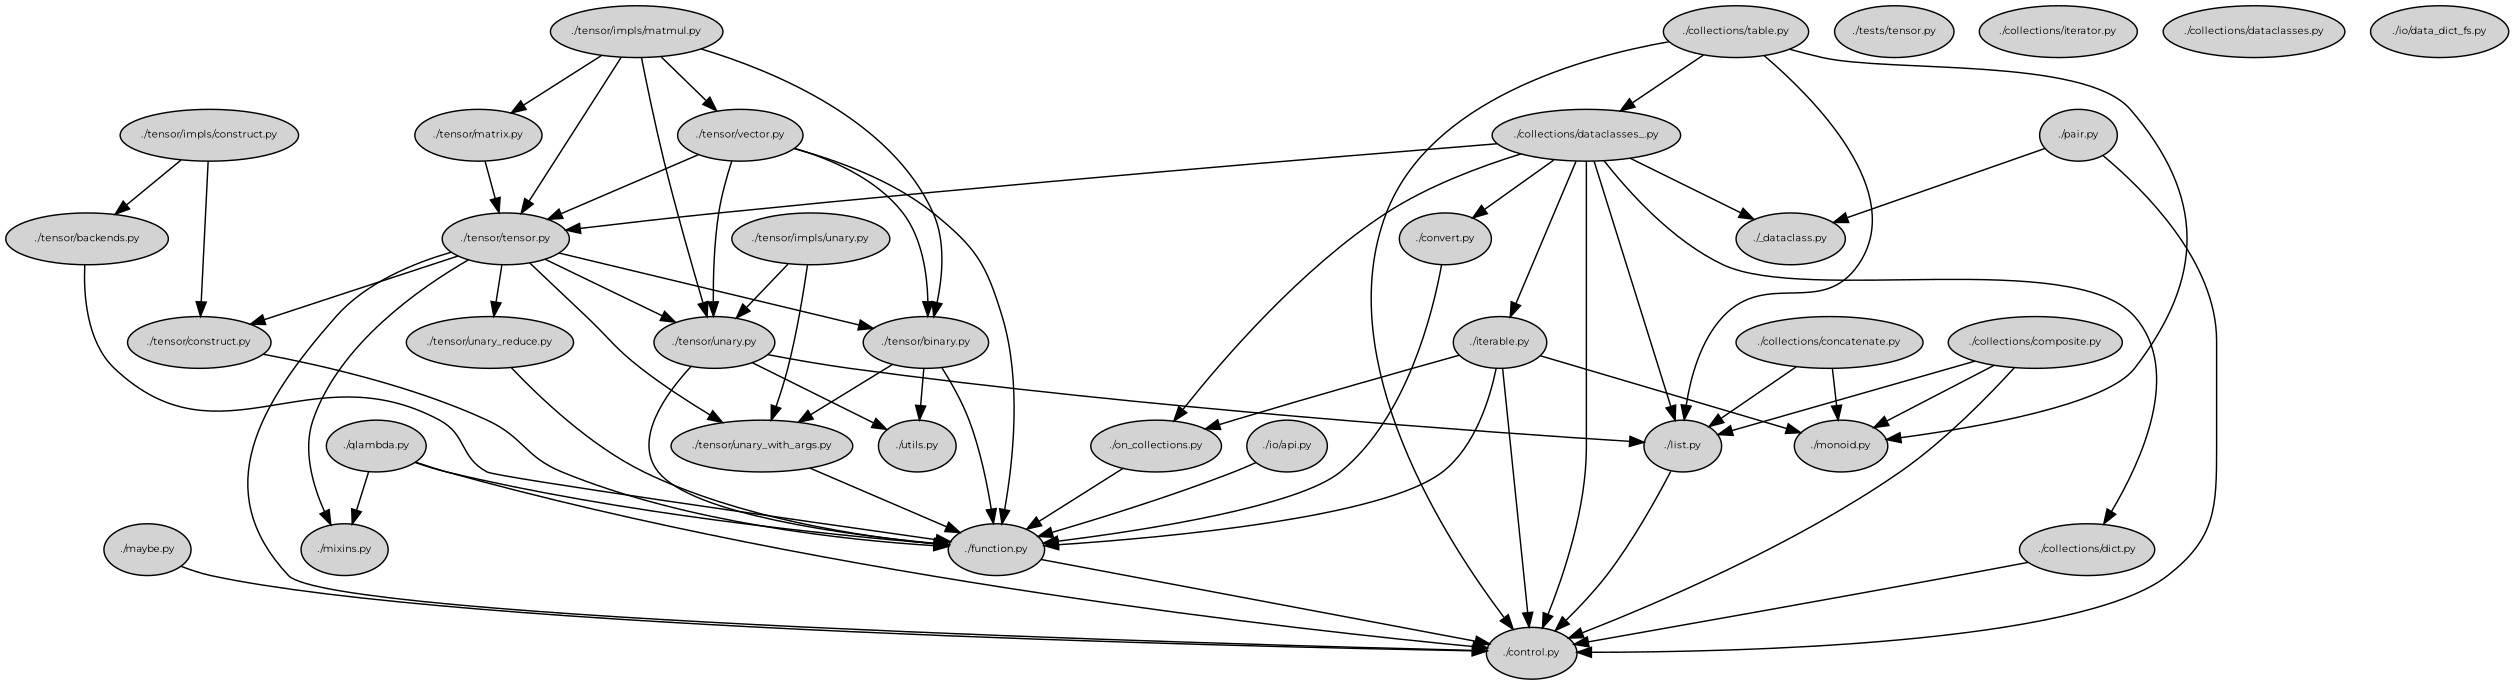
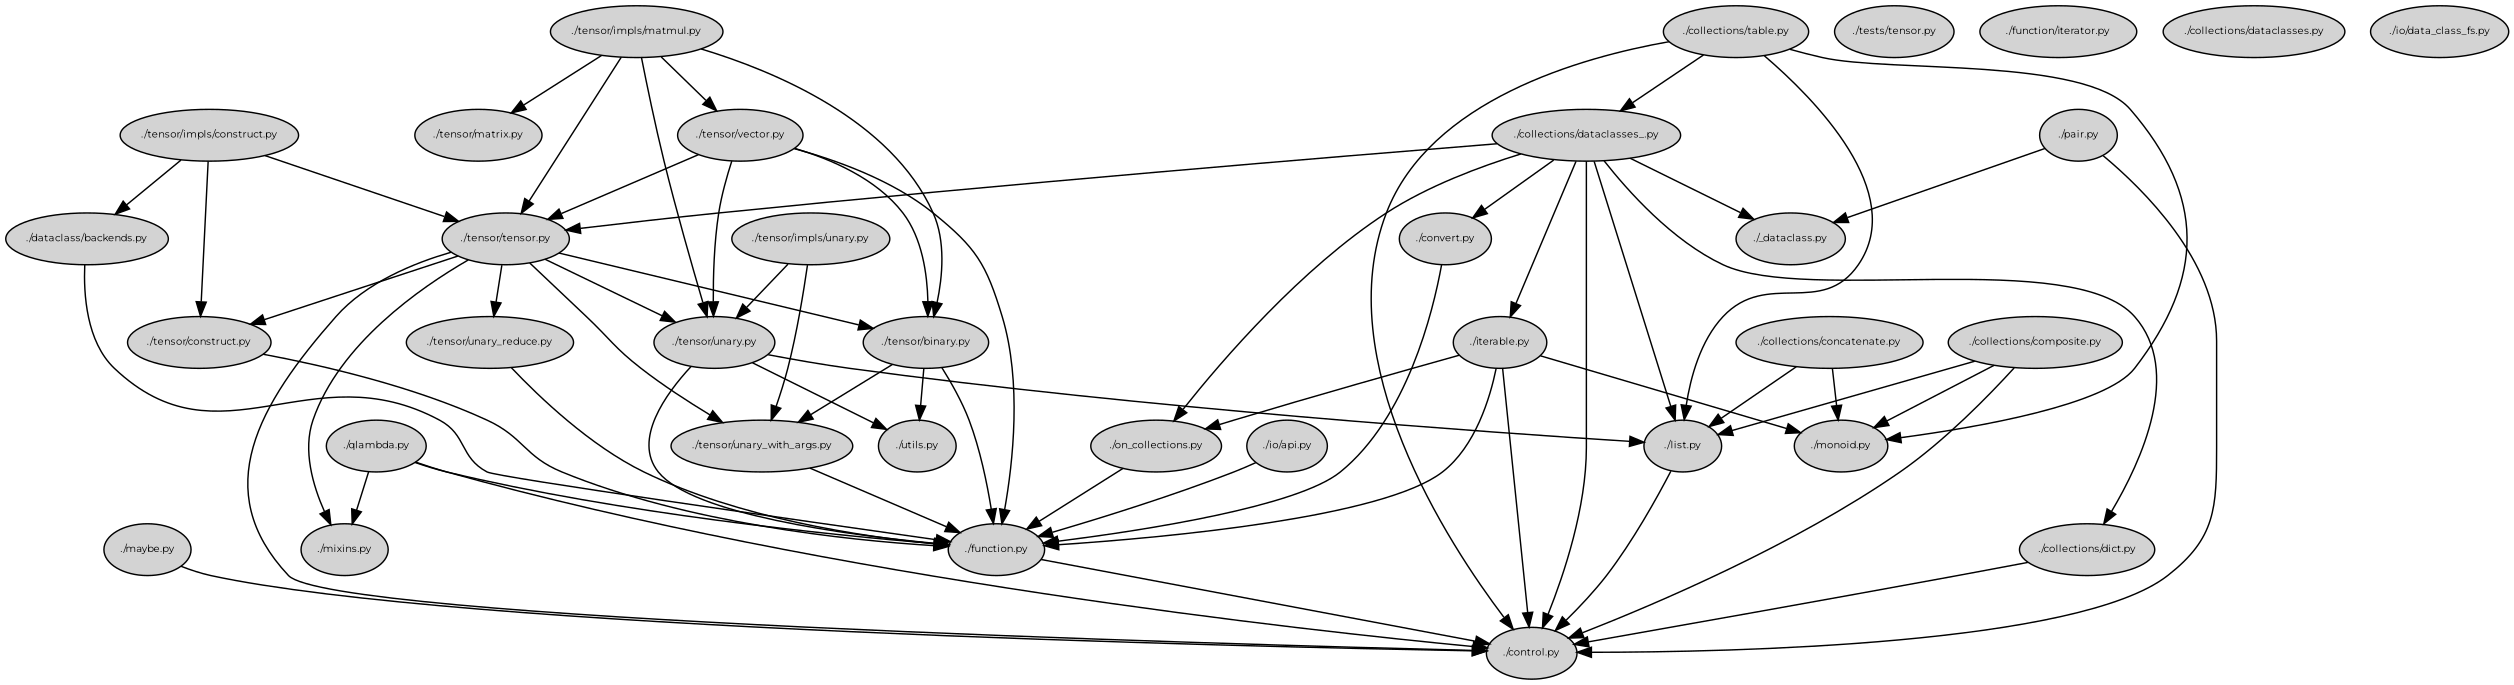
node "./collections/iterator.py": label "./collections/iterator.py" -> "./function/iterator.py"
node "./io/data_dict_fs.py": label "./io/data_dict_fs.py" -> "./io/data_class_fs.py"
edge "./tensor/matrix.py" -> "./tensor/tensor.py": now "./tensor/impls/construct.py" -> "./tensor/tensor.py"
node "./tensor/backends.py": label "./tensor/backends.py" -> "./dataclass/backends.py"
